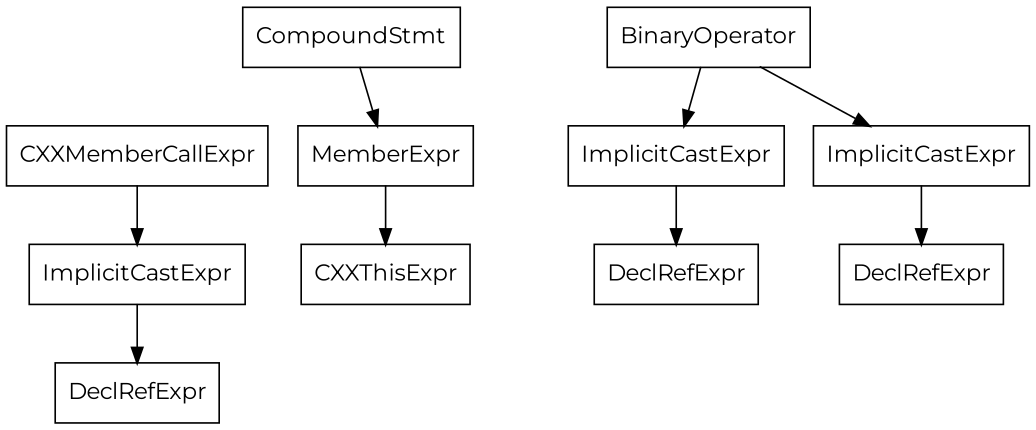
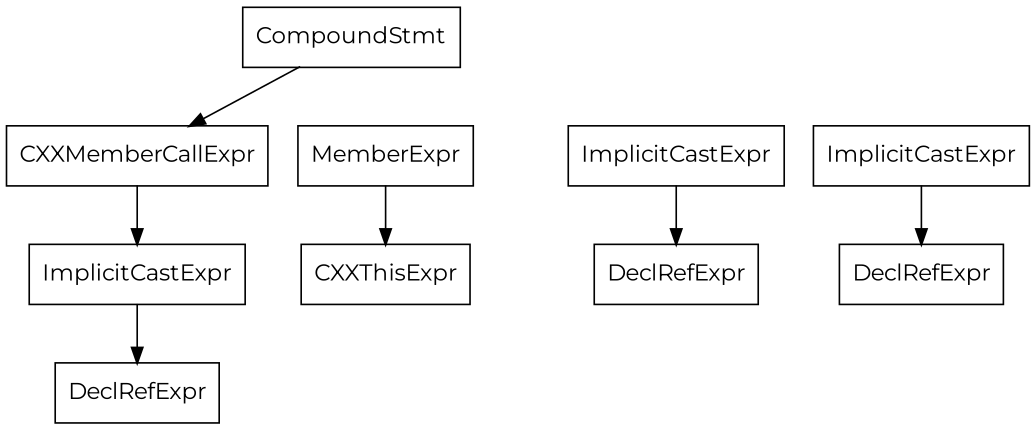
node "BinaryOperator": removed
edge "CompoundStmt" -> "MemberExpr": now "CompoundStmt" -> "CXXMemberCallExpr"
